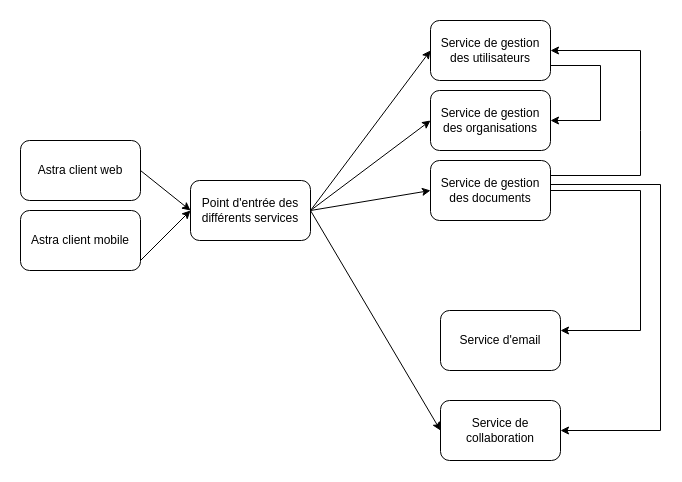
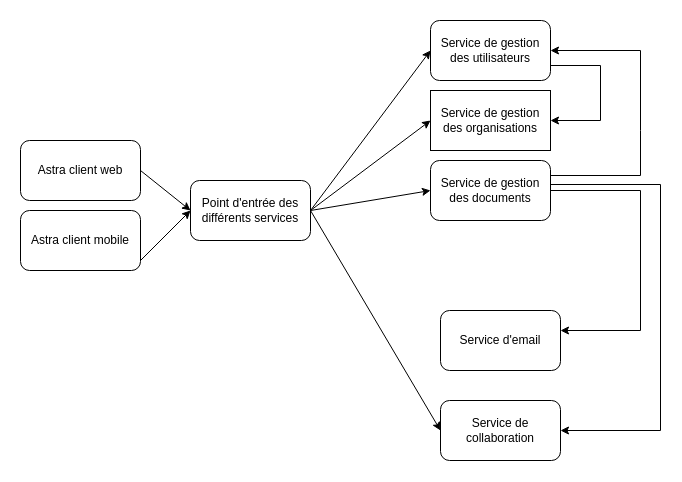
node "Service de gestion des organisations": shape rounded rectangle -> rectangle
